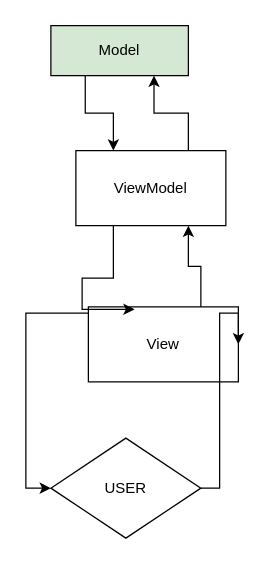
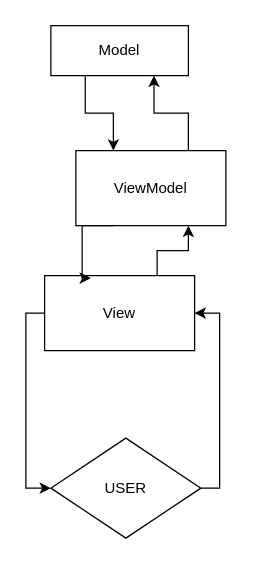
node "Model": fillcolor #d5e8d4 -> #ffffff
node "View": moved (163, 344) -> (119, 313)
